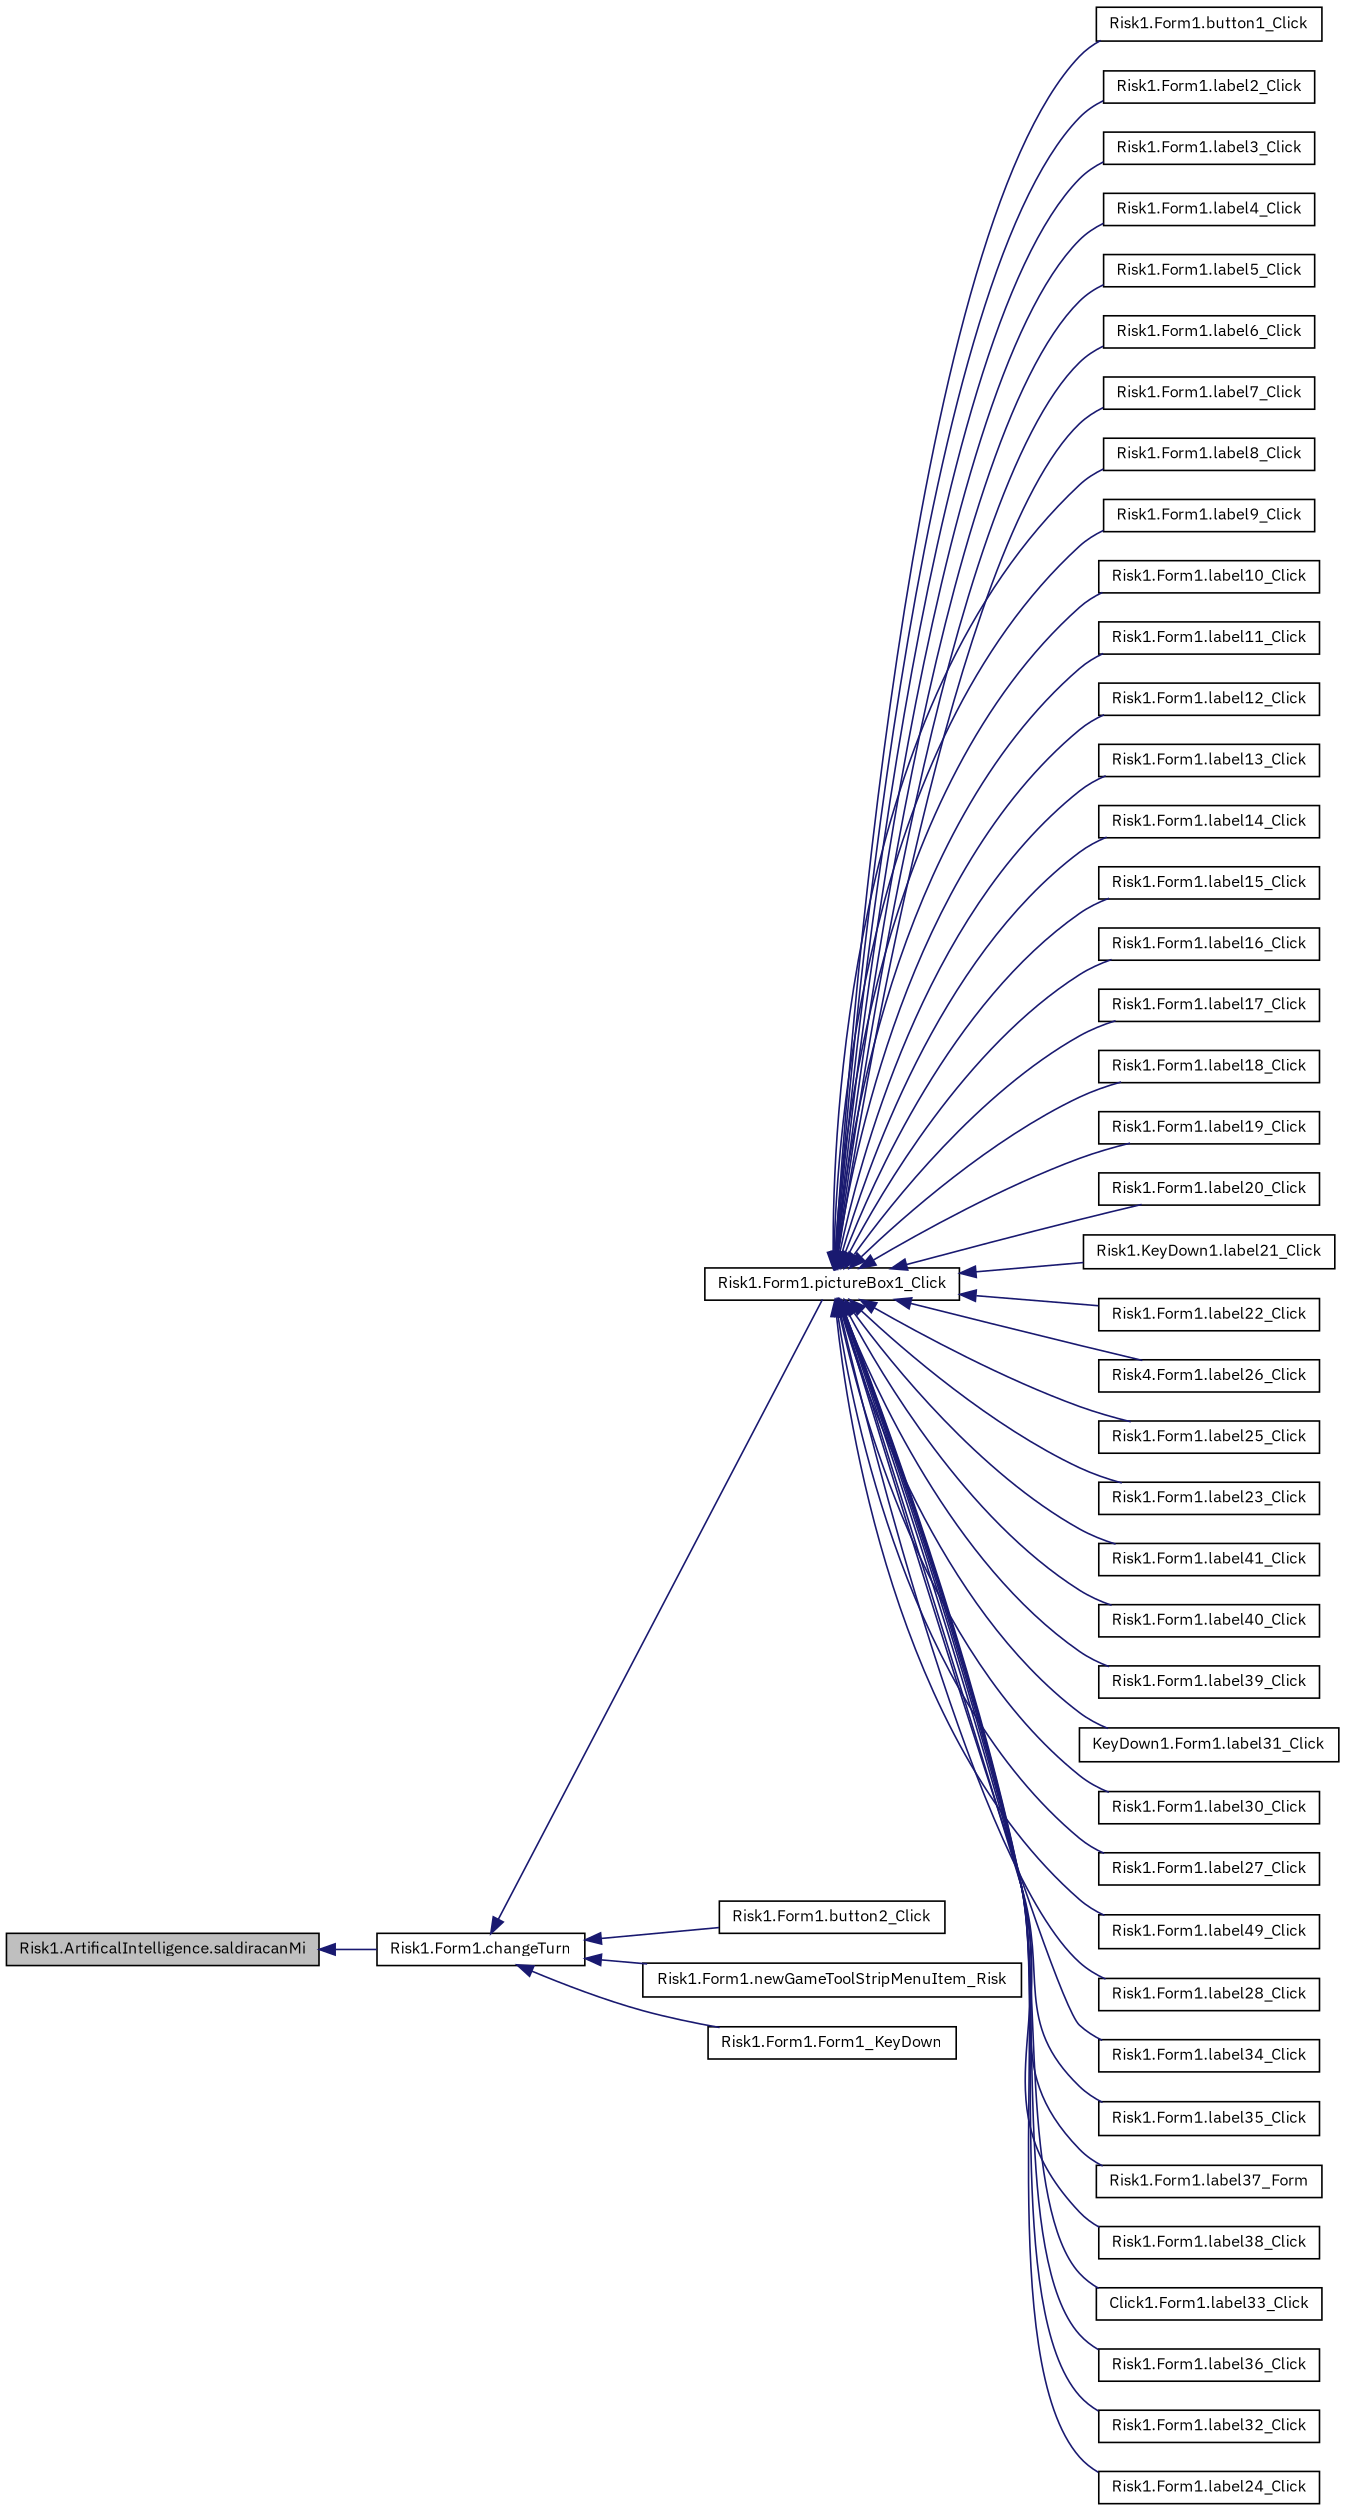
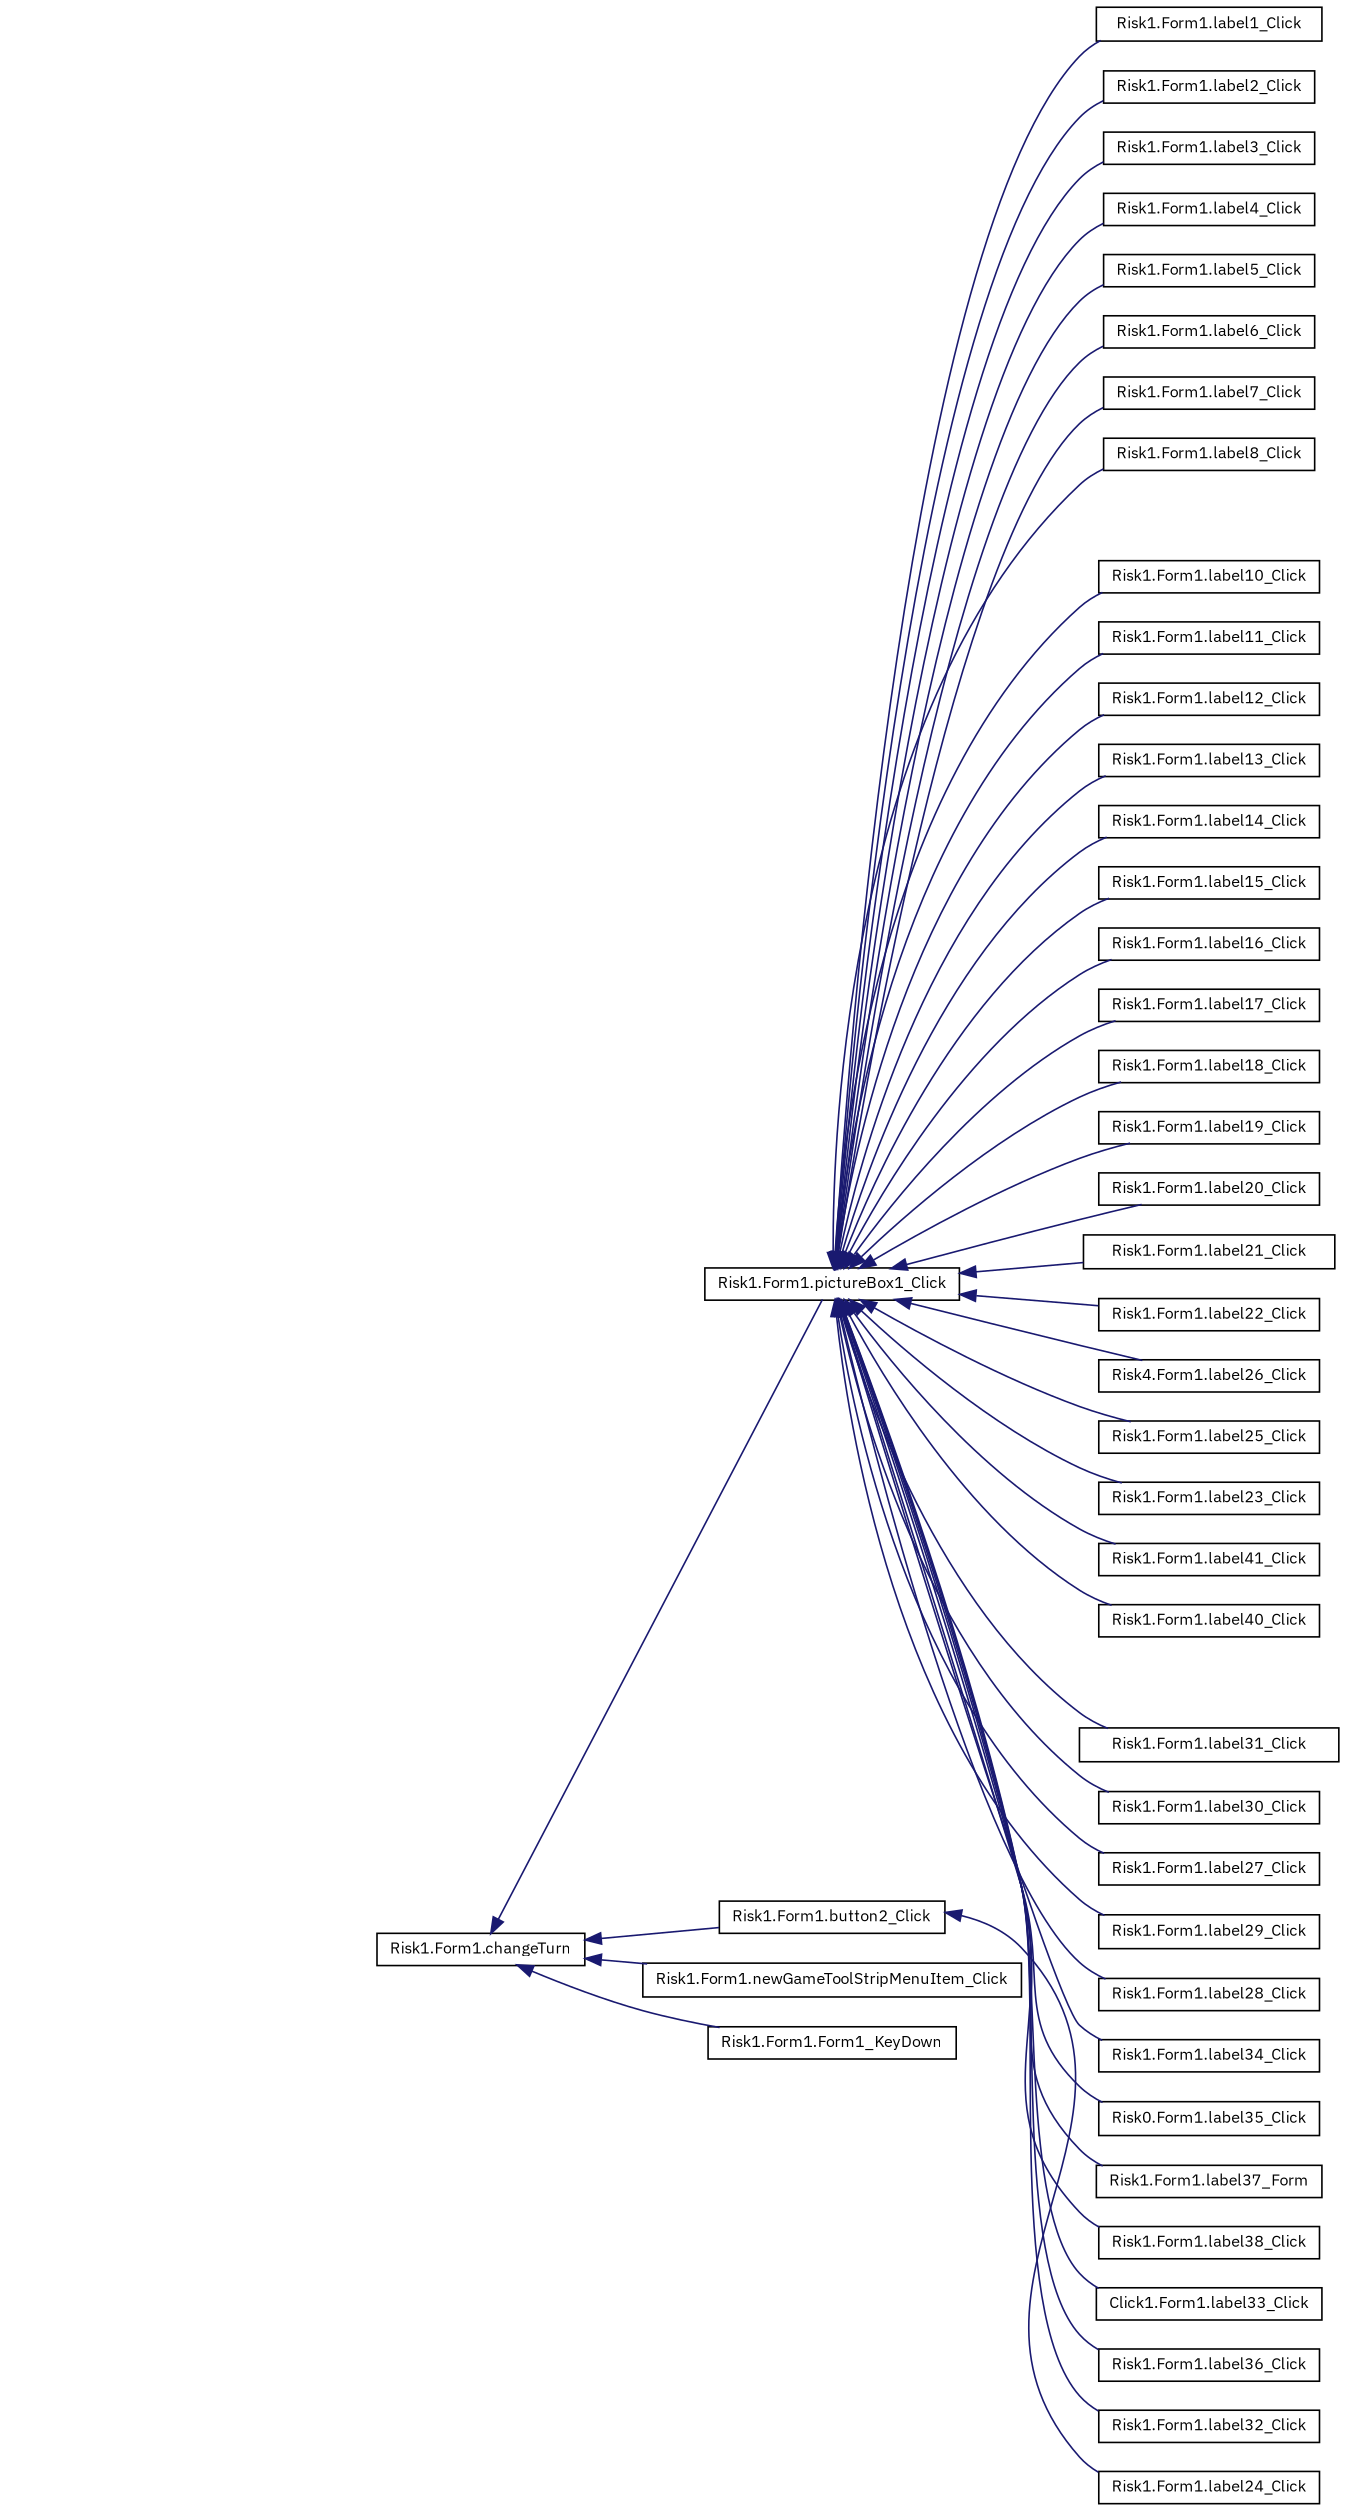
node "Risk1.Form1.button1_Click": label "Risk1.Form1.button1_Click" -> "Risk1.Form1.label1_Click"
node "Risk1.Form1.label9_Click": removed
node "Risk1.KeyDown1.label21_Click": label "Risk1.KeyDown1.label21_Click" -> "Risk1.Form1.label21_Click"
node "Risk1.Form1.label39_Click": removed
node "KeyDown1.Form1.label31_Click": label "KeyDown1.Form1.label31_Click" -> "Risk1.Form1.label31_Click"
edge "Risk1.Form1.label24_Click" -> "Risk1.Form1.pictureBox1_Click": now "Risk1.Form1.label24_Click" -> "Risk1.Form1.button2_Click"
node "Risk1.Form1.label49_Click": label "Risk1.Form1.label49_Click" -> "Risk1.Form1.label29_Click"
node "Risk1.ArtificalIntelligence.saldiracanMi": removed
node "Risk1.Form1.newGameToolStripMenuItem_Risk": label "Risk1.Form1.newGameToolStripMenuItem_Risk" -> "Risk1.Form1.newGameToolStripMenuItem_Click"
node "Risk1.Form1.label35_Click": label "Risk1.Form1.label35_Click" -> "Risk0.Form1.label35_Click"
